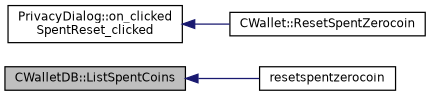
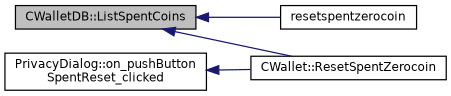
node "PrivacyDialog::on_clicked SpentReset_clicked": label "PrivacyDialog::on_clicked SpentReset_clicked" -> "PrivacyDialog::on_pushButton SpentReset_clicked"
edge "CWallet::ResetSpentZerocoin" -> "CWalletDB::ListSpentCoins": added
